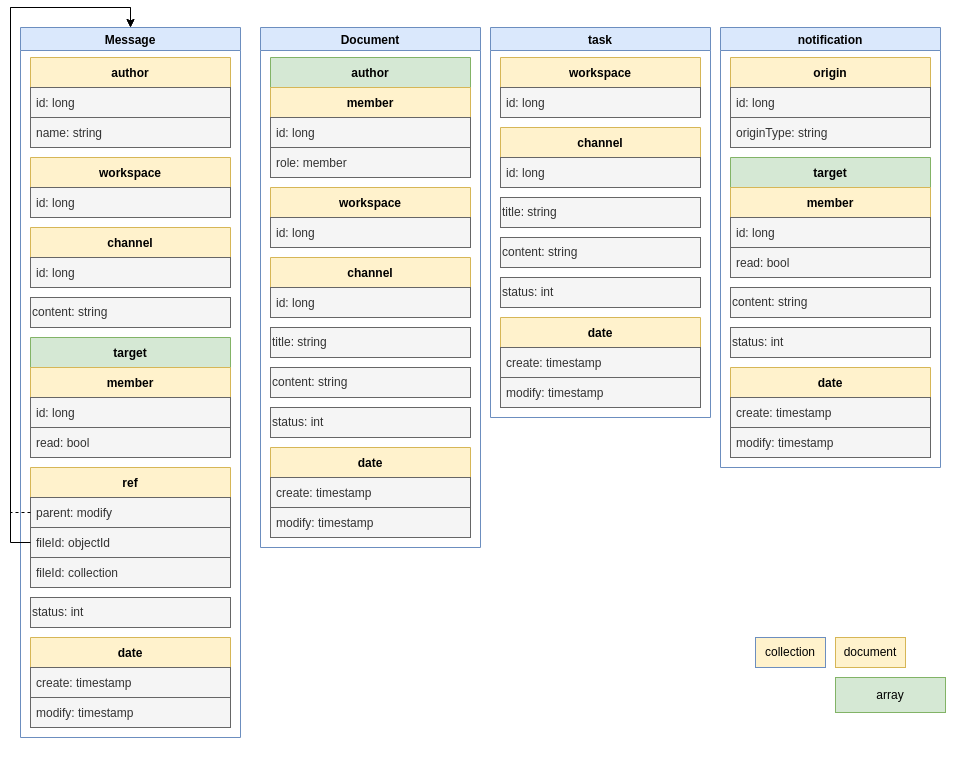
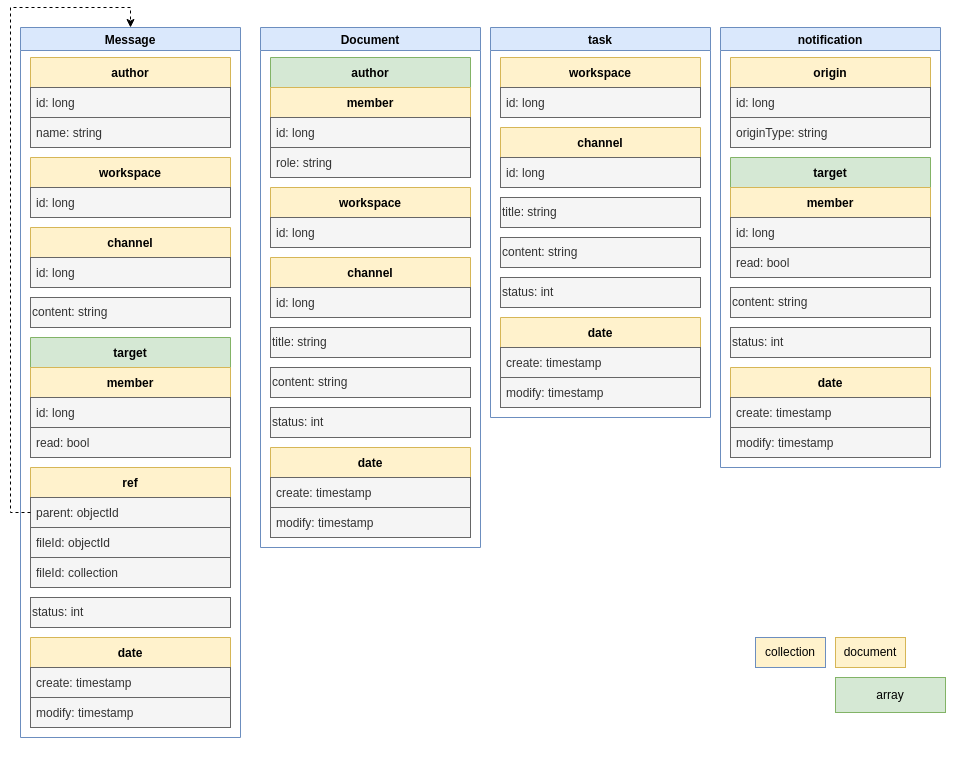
node "role: member": label "role: member" -> "role: string"
node "parent: modify": label "parent: modify" -> "parent: objectId"
edge "fileId: objectId" -> "Message": removed
